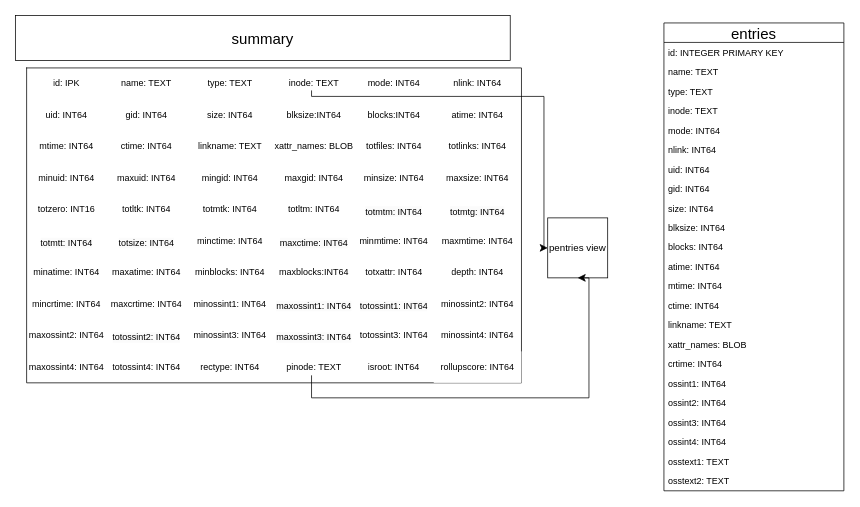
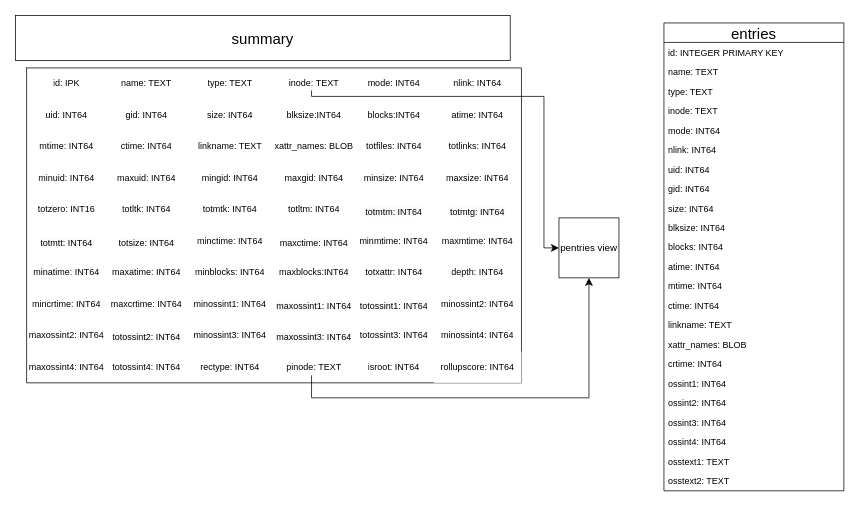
node "pentries view": moved (578, 248) -> (589, 248)
